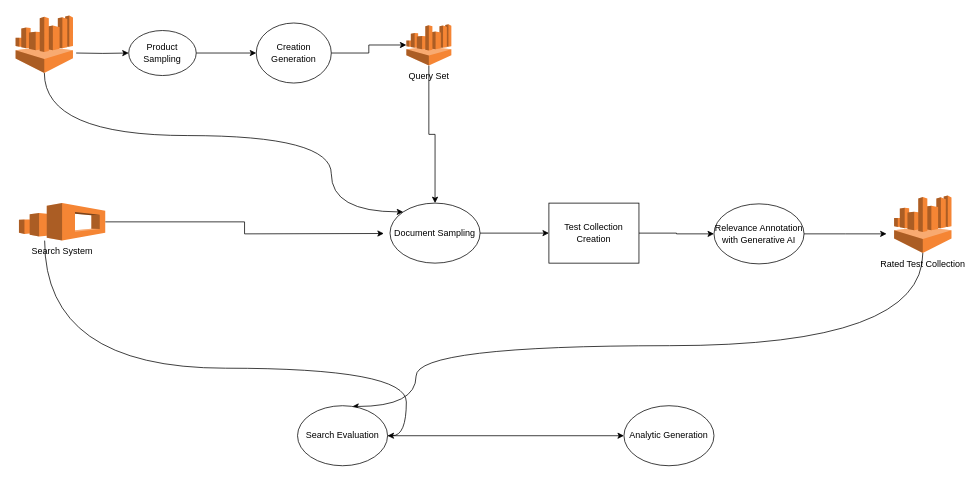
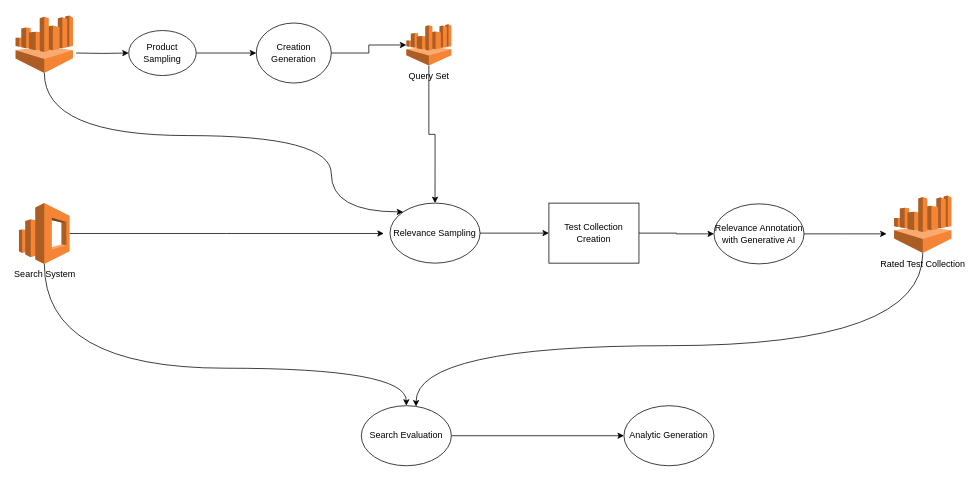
node "Search System": size 86x38 -> 51x61
node "Document Sampling": label "Document Sampling" -> "Relevance Sampling"
node "Search Evaluation": moved (342, 435) -> (406, 435)
